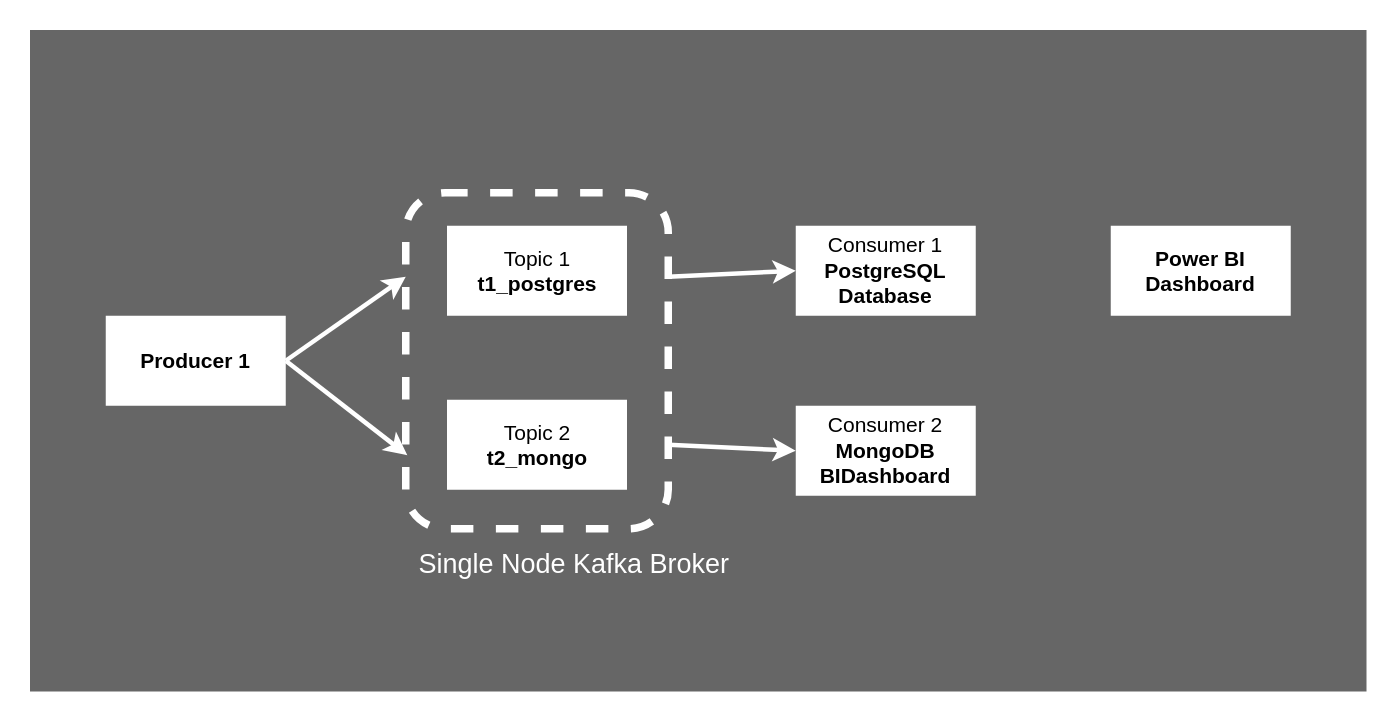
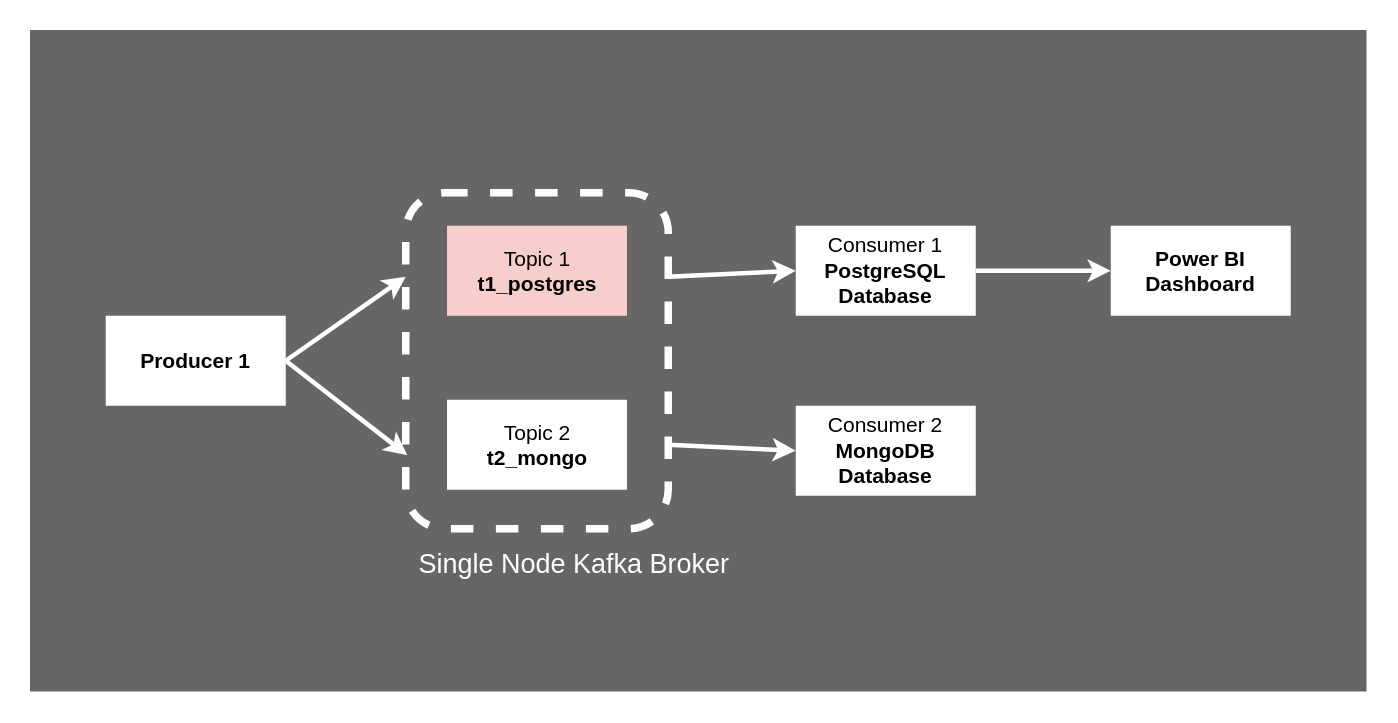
node "Topic 1t1_postgres": fillcolor #ffffff -> #f8cecc
edge "Consumer 1PostgreSQL Database" -> "Power BIDashboard": added
node "Consumer 2MongoDB BIDashboard": label "Consumer 2MongoDB BIDashboard" -> "Consumer 2MongoDB Database"
